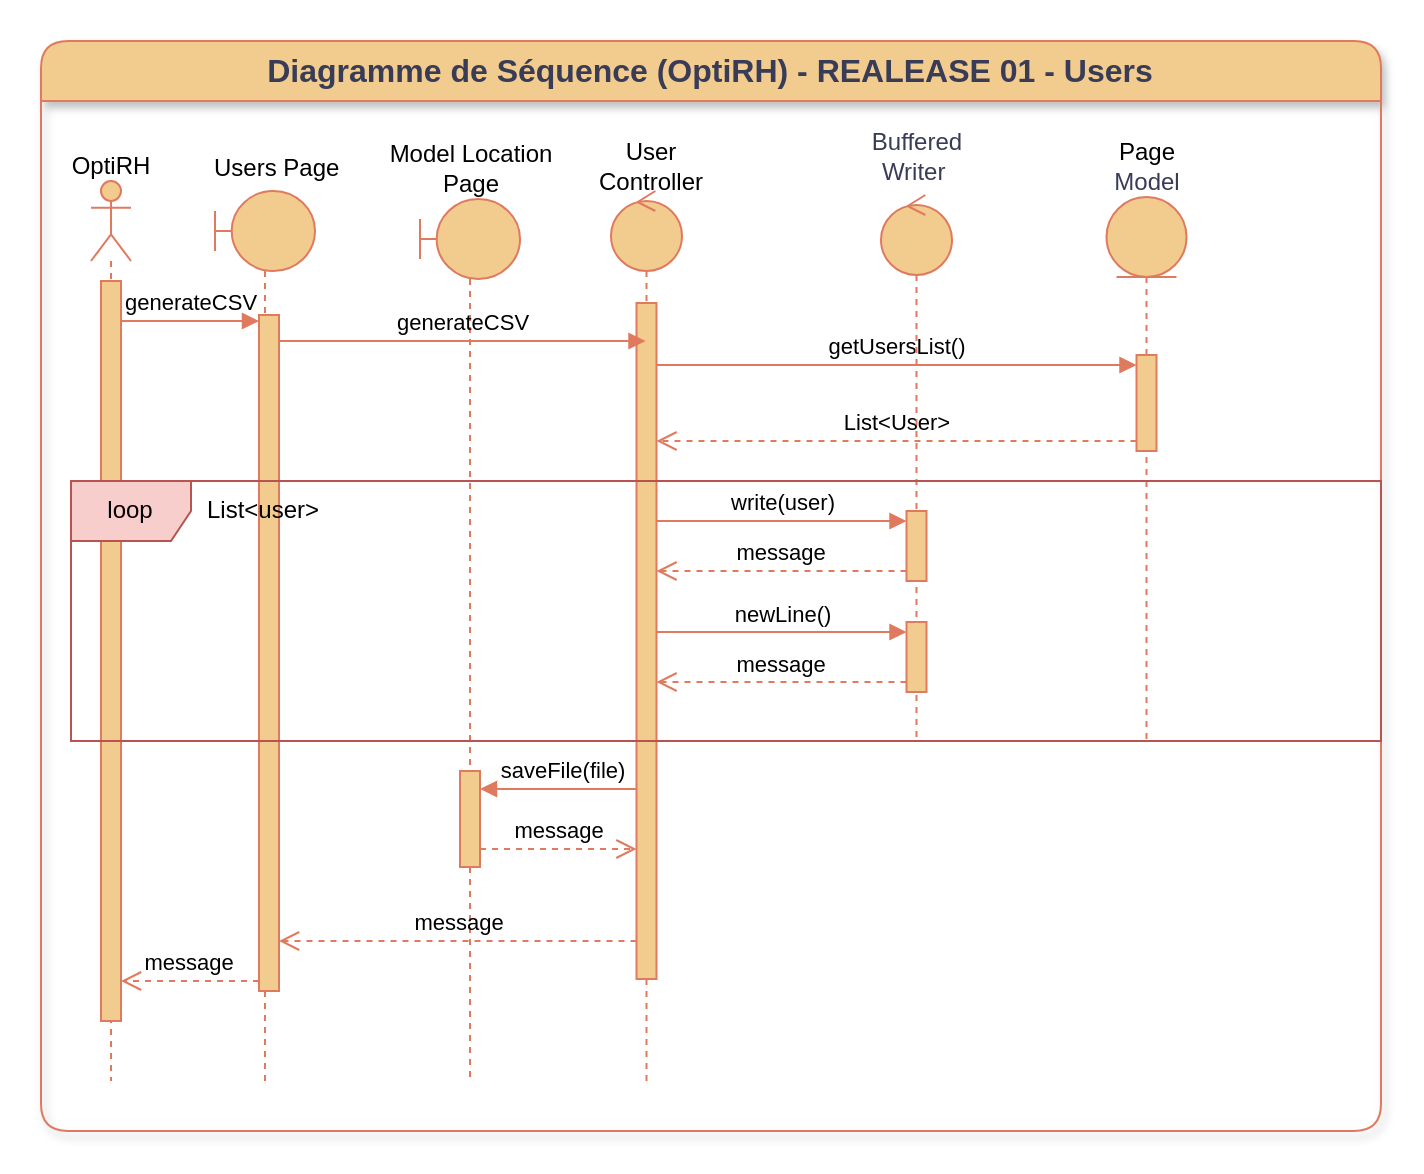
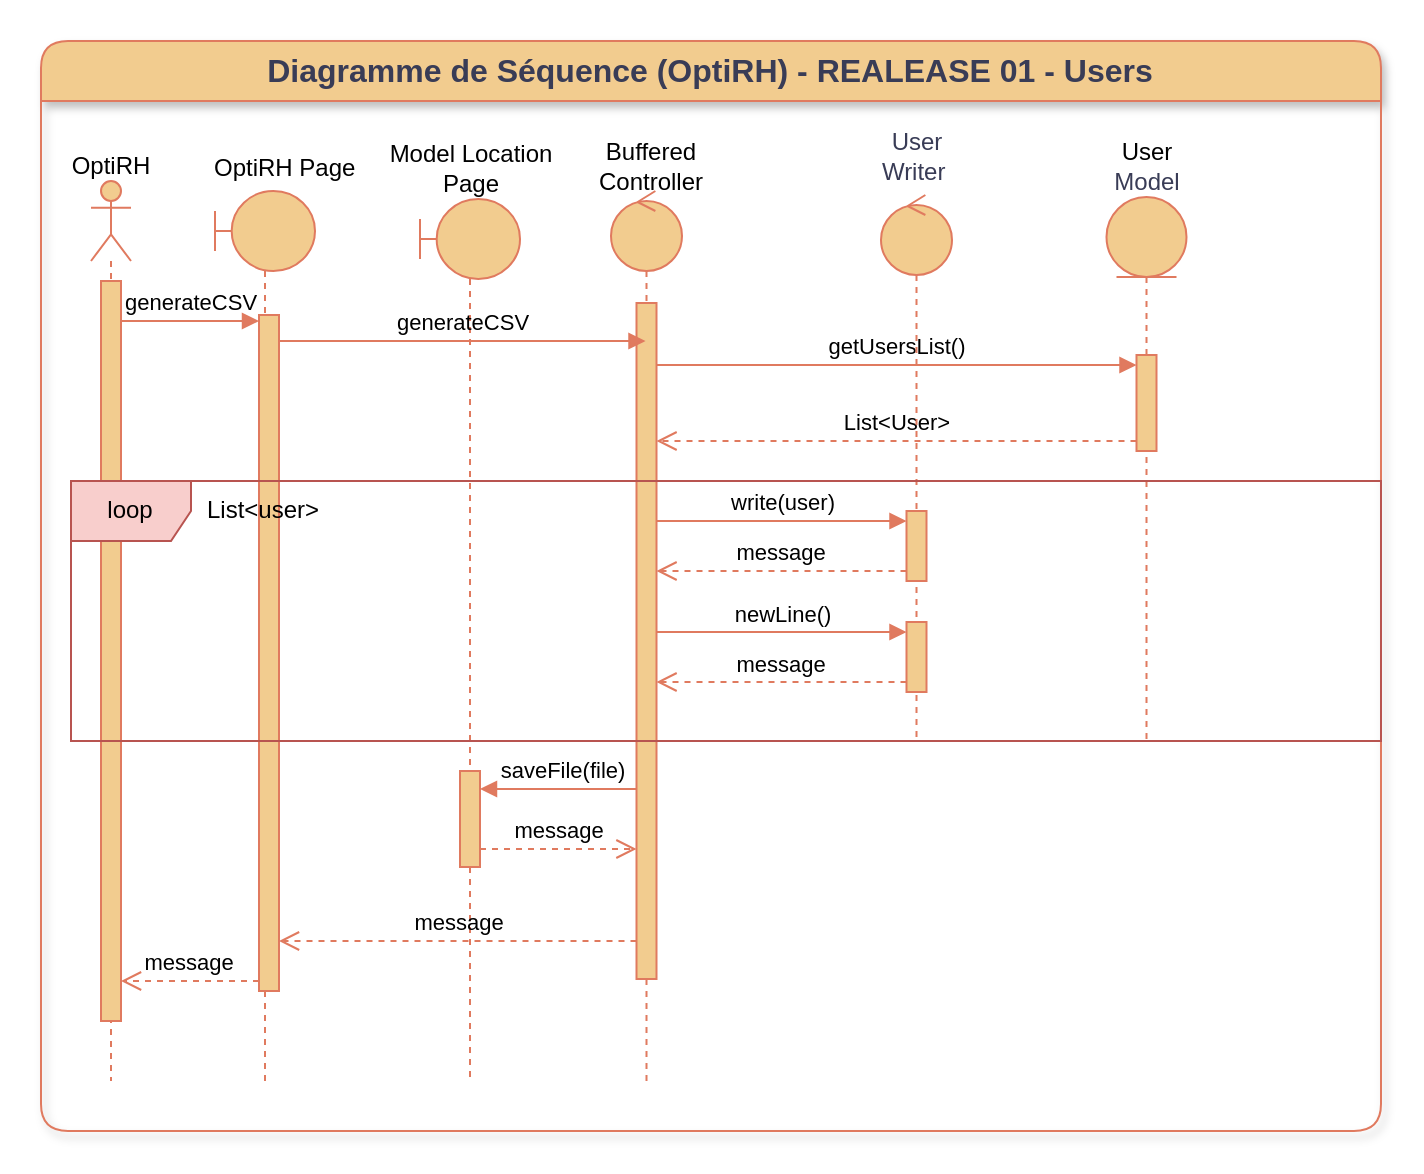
node "Buffered Writer": label "Buffered Writer" -> "User Writer"
node "User Controller": label "User Controller" -> "Buffered Controller"
node "Page Model": label "Page Model" -> "User Model"
node "Users Page": label "Users Page" -> "OptiRH Page"
